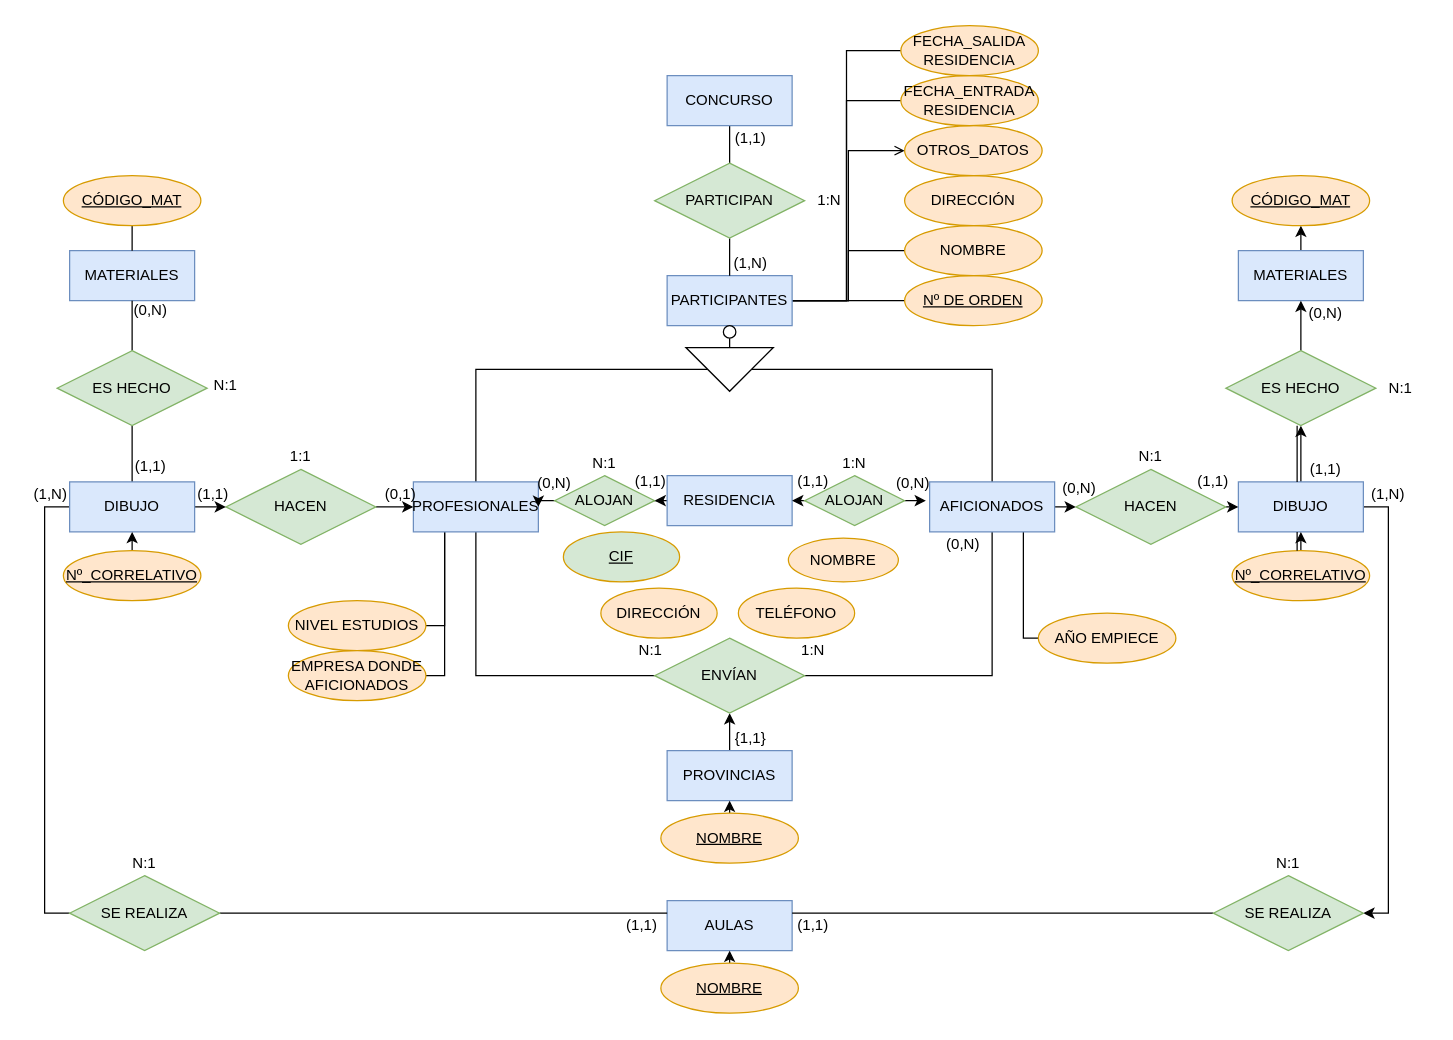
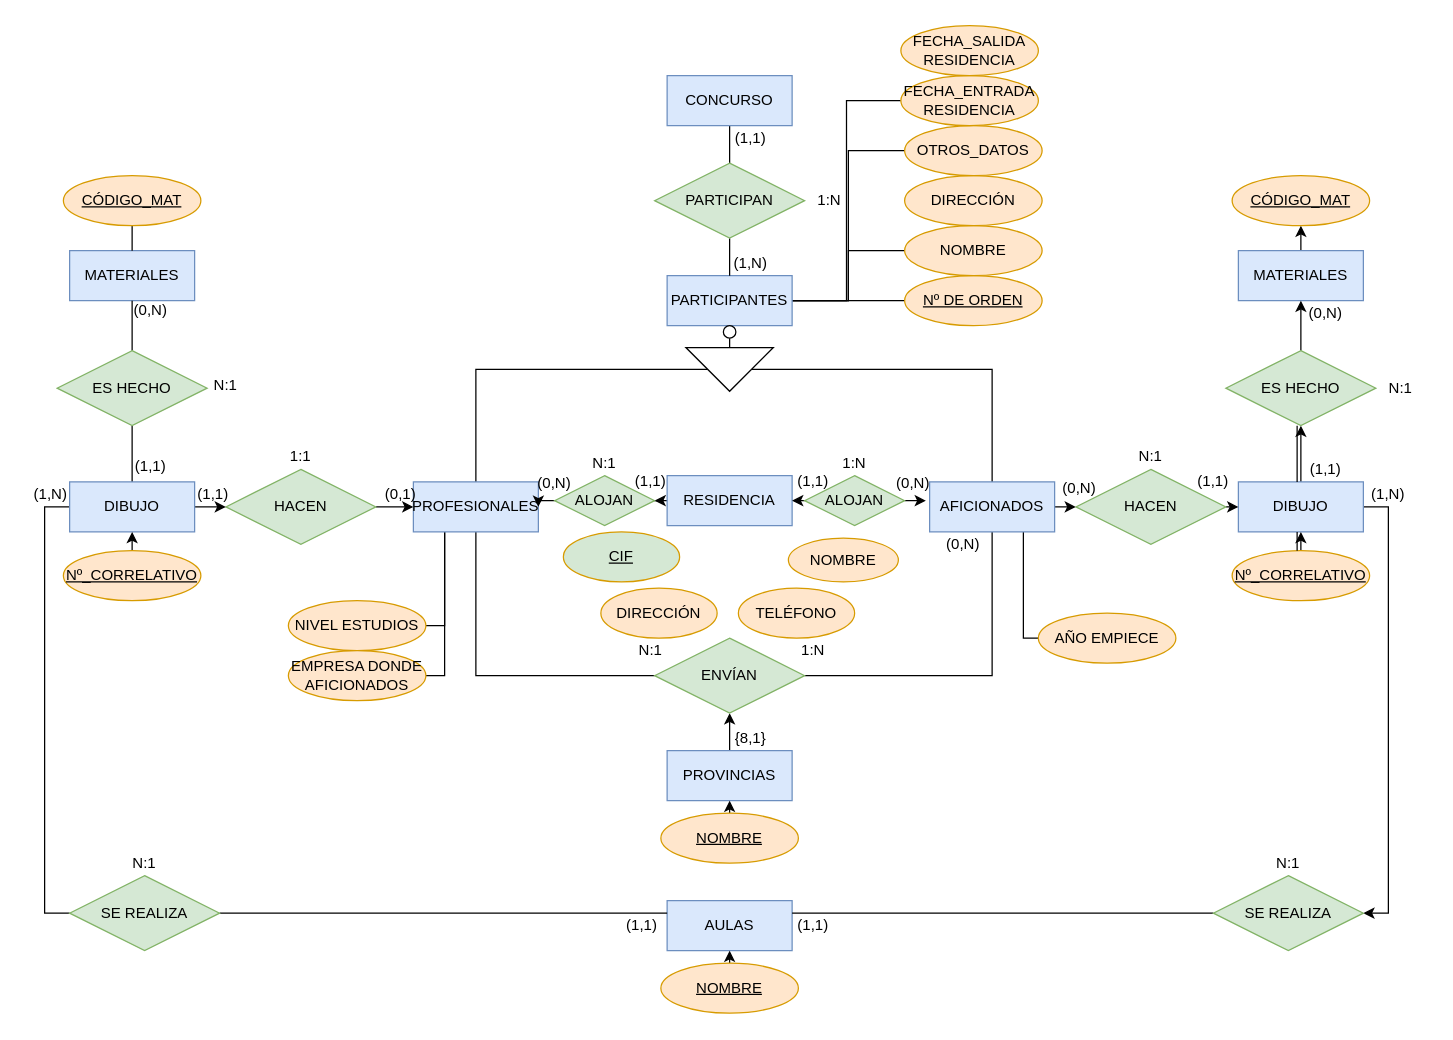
edge "FECHA_SALIDA RESIDENCIA" -- "PARTICIPANTES": removed
edge "PARTICIPANTES" -> "OTROS_DATOS": arrowhead open -> none
node "{1,1}": label "{1,1}" -> "{8,1}"
